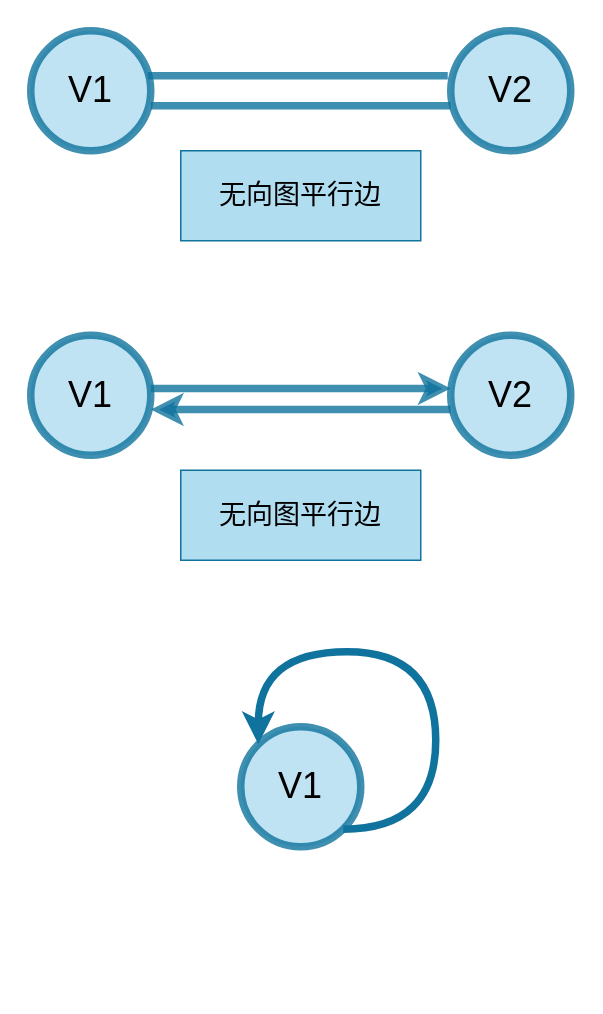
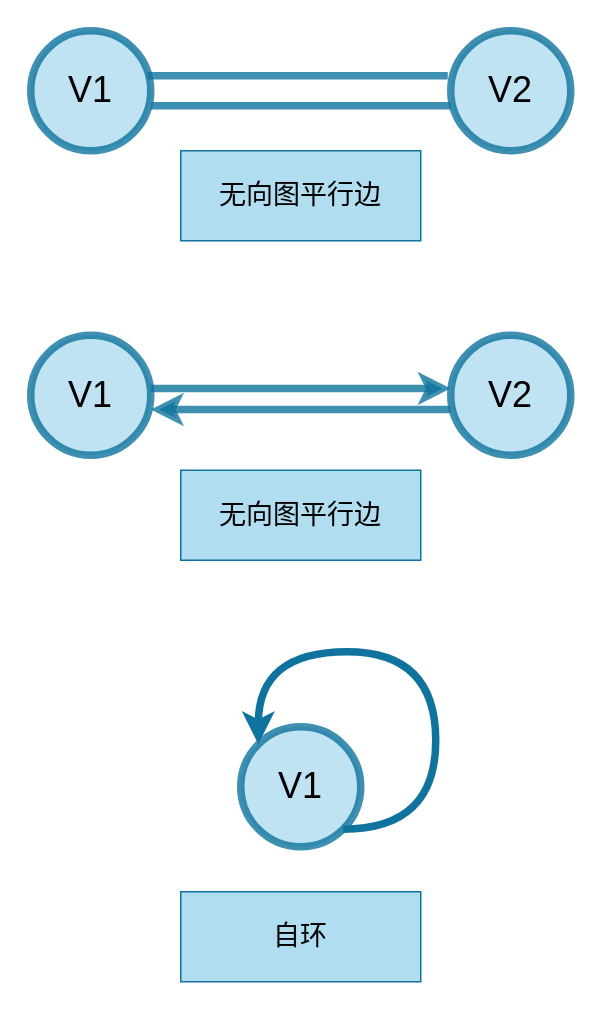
node "自环": added
